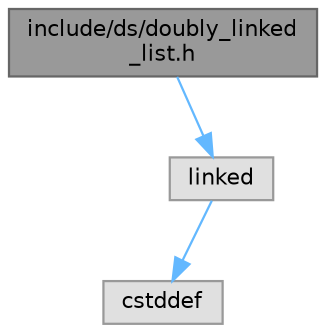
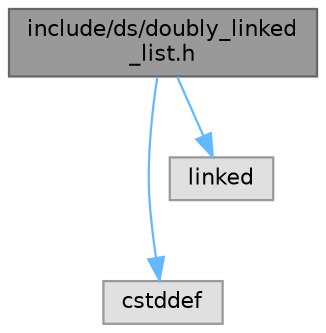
edge "linked" -> "cstddef": now "include/ds/doubly_linked _list.h" -> "cstddef"
